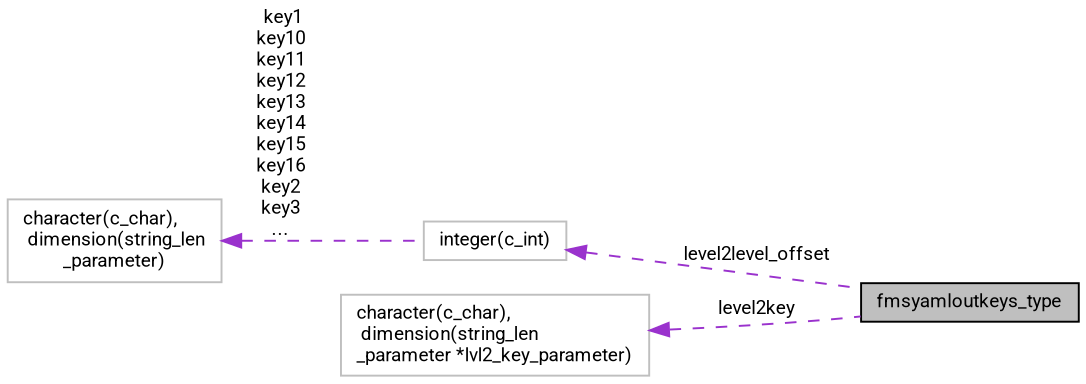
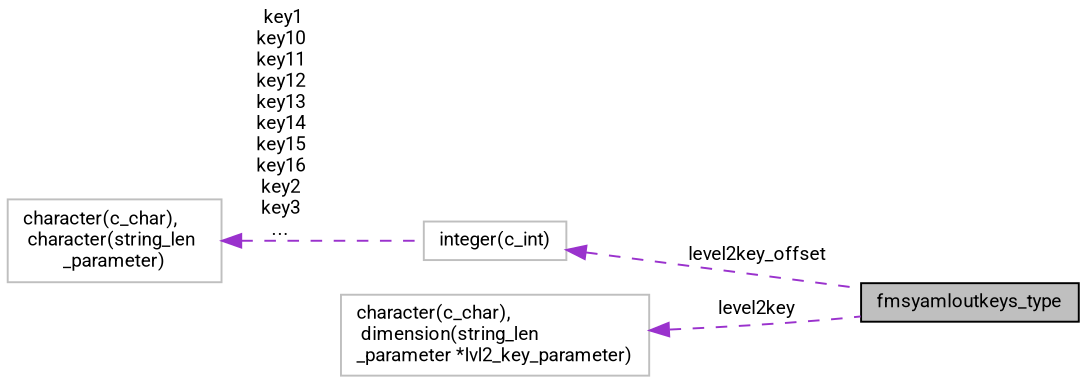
node "character(c_char), dimension(string_len _parameter)": label "character(c_char), dimension(string_len _parameter)" -> "character(c_char), character(string_len _parameter)"
edge "fmsyamloutkeys_type" -> "integer(c_int)": label " level2level_offset" -> " level2key_offset"
